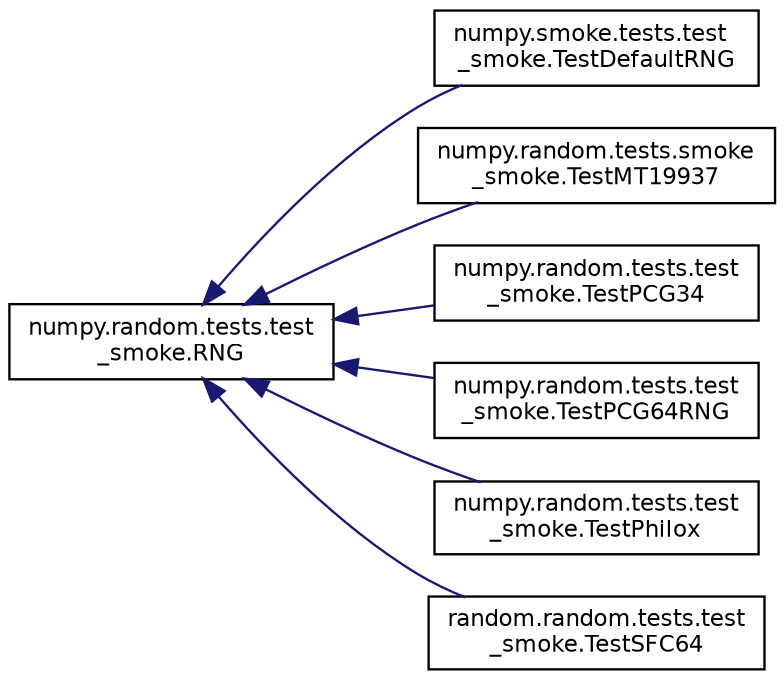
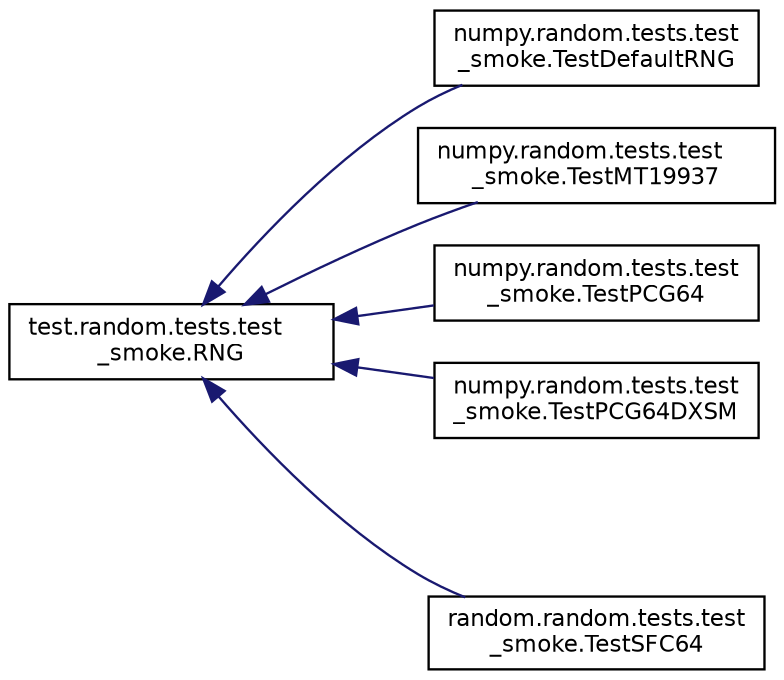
node "numpy.smoke.tests.test _smoke.TestDefaultRNG": label "numpy.smoke.tests.test _smoke.TestDefaultRNG" -> "numpy.random.tests.test _smoke.TestDefaultRNG"
node "numpy.random.tests.smoke _smoke.TestMT19937": label "numpy.random.tests.smoke _smoke.TestMT19937" -> "numpy.random.tests.test _smoke.TestMT19937"
node "numpy.random.tests.test _smoke.TestPCG34": label "numpy.random.tests.test _smoke.TestPCG34" -> "numpy.random.tests.test _smoke.TestPCG64"
node "numpy.random.tests.test _smoke.RNG": label "numpy.random.tests.test _smoke.RNG" -> "test.random.tests.test _smoke.RNG"
node "numpy.random.tests.test _smoke.TestPCG64RNG": label "numpy.random.tests.test _smoke.TestPCG64RNG" -> "numpy.random.tests.test _smoke.TestPCG64DXSM"
node "numpy.random.tests.test _smoke.TestPhilox": removed
